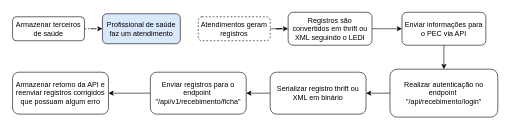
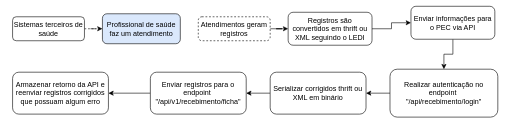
node "Armazenar terceiros de saúde": label "Armazenar terceiros de saúde" -> "Sistemas terceiros de saúde"
node "Enviar informações para o PEC via API": moved (444, 29) -> (453, 23)
node "Serializar registro thrift ou XML em binário": label "Serializar registro thrift ou XML em binário" -> "Serializar corrigidos thrift ou XML em binário"
